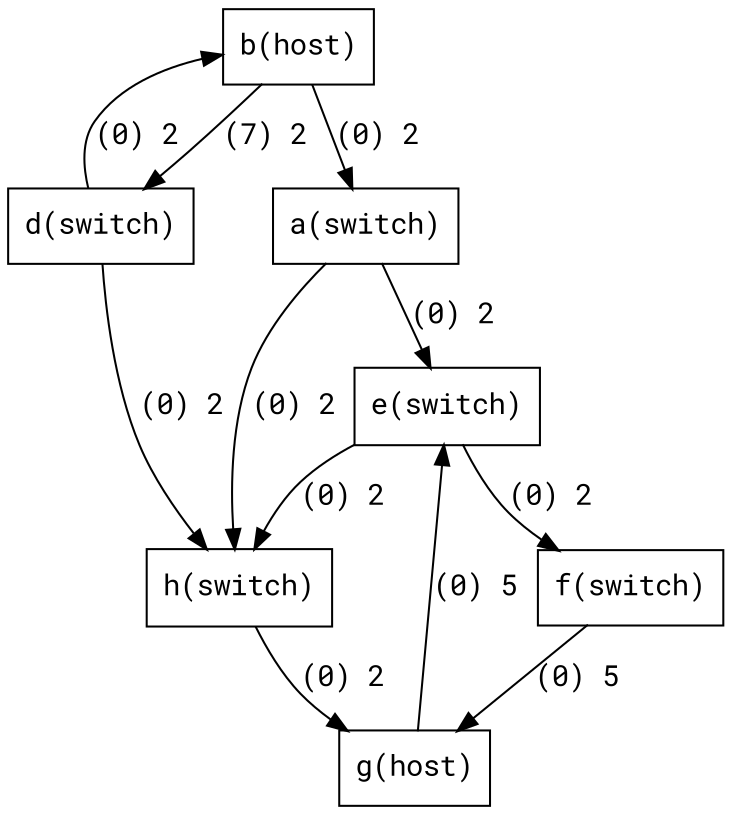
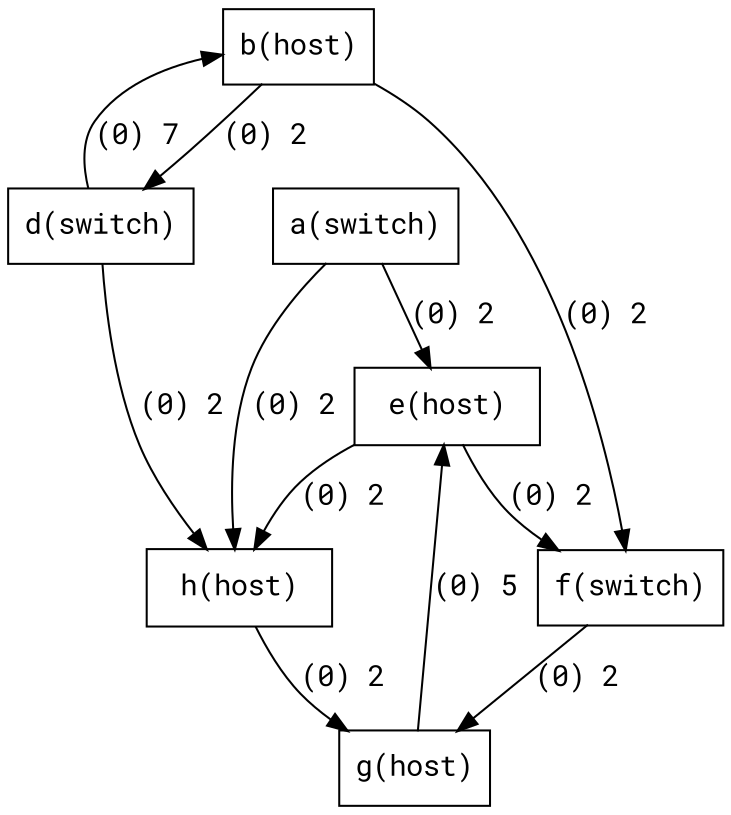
edge "b(host)" -> "a(switch)": now "b(host)" -> "f(switch)"
edge "d(switch)" -> "b(host)": label "(0) 2" -> "(0) 7"
edge "b(host)" -> "d(switch)": label "(7) 2" -> "(0) 2"
node "e(switch)": label "e(switch)" -> "e(host)"
node "h(switch)": label "h(switch)" -> "h(host)"
edge "f(switch)" -> "g(host)": label "(0) 5" -> "(0) 2"
